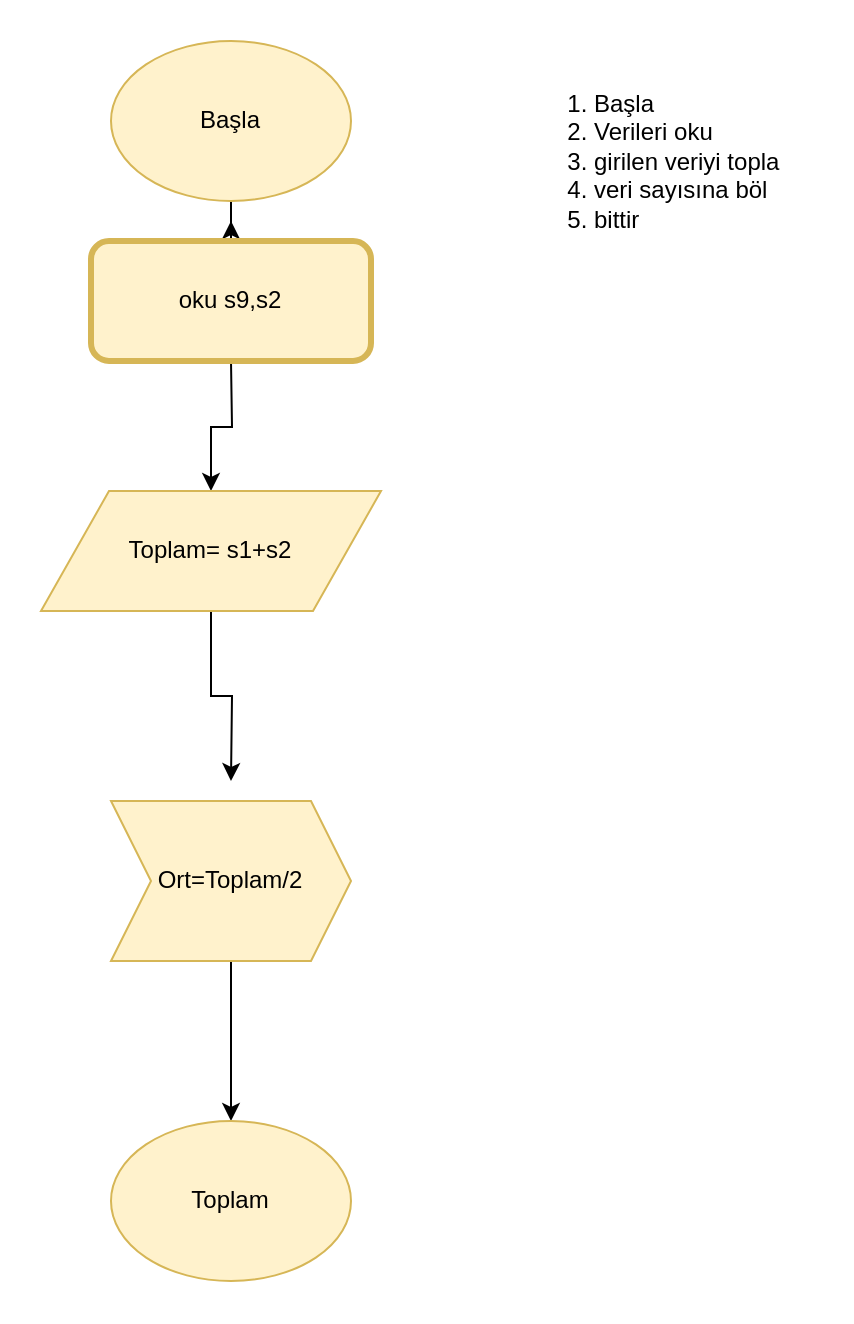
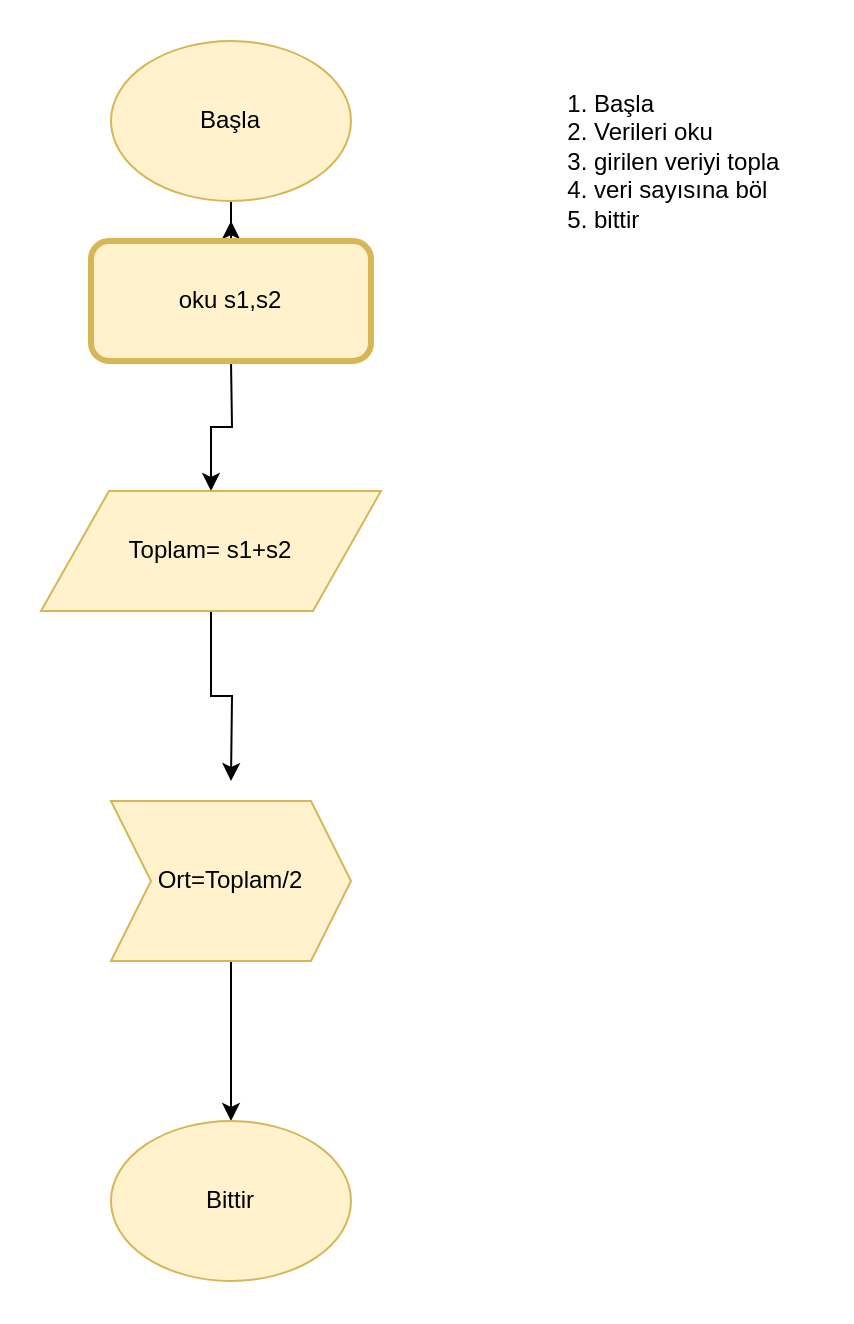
node "oku s9,s2": label "oku s9,s2" -> "oku s1,s2"
node "Toplam": label "Toplam" -> "Bittir"
